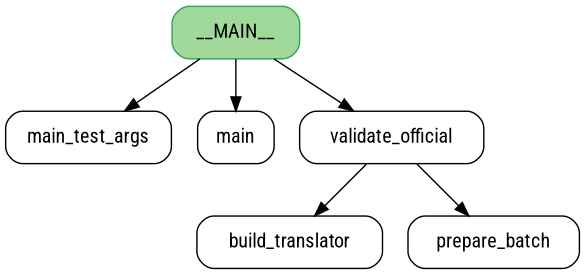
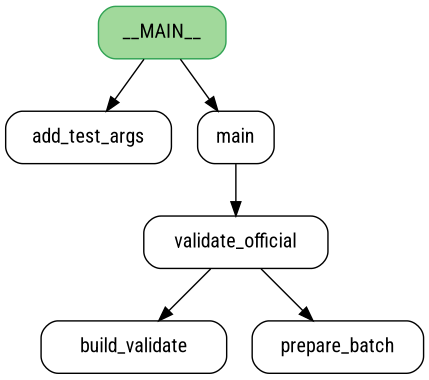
edge "__MAIN__" -> "validate_official": now "main" -> "validate_official"
node "main_test_args": label "main_test_args" -> "add_test_args"
node "build_translator": label "build_translator" -> "build_validate"
